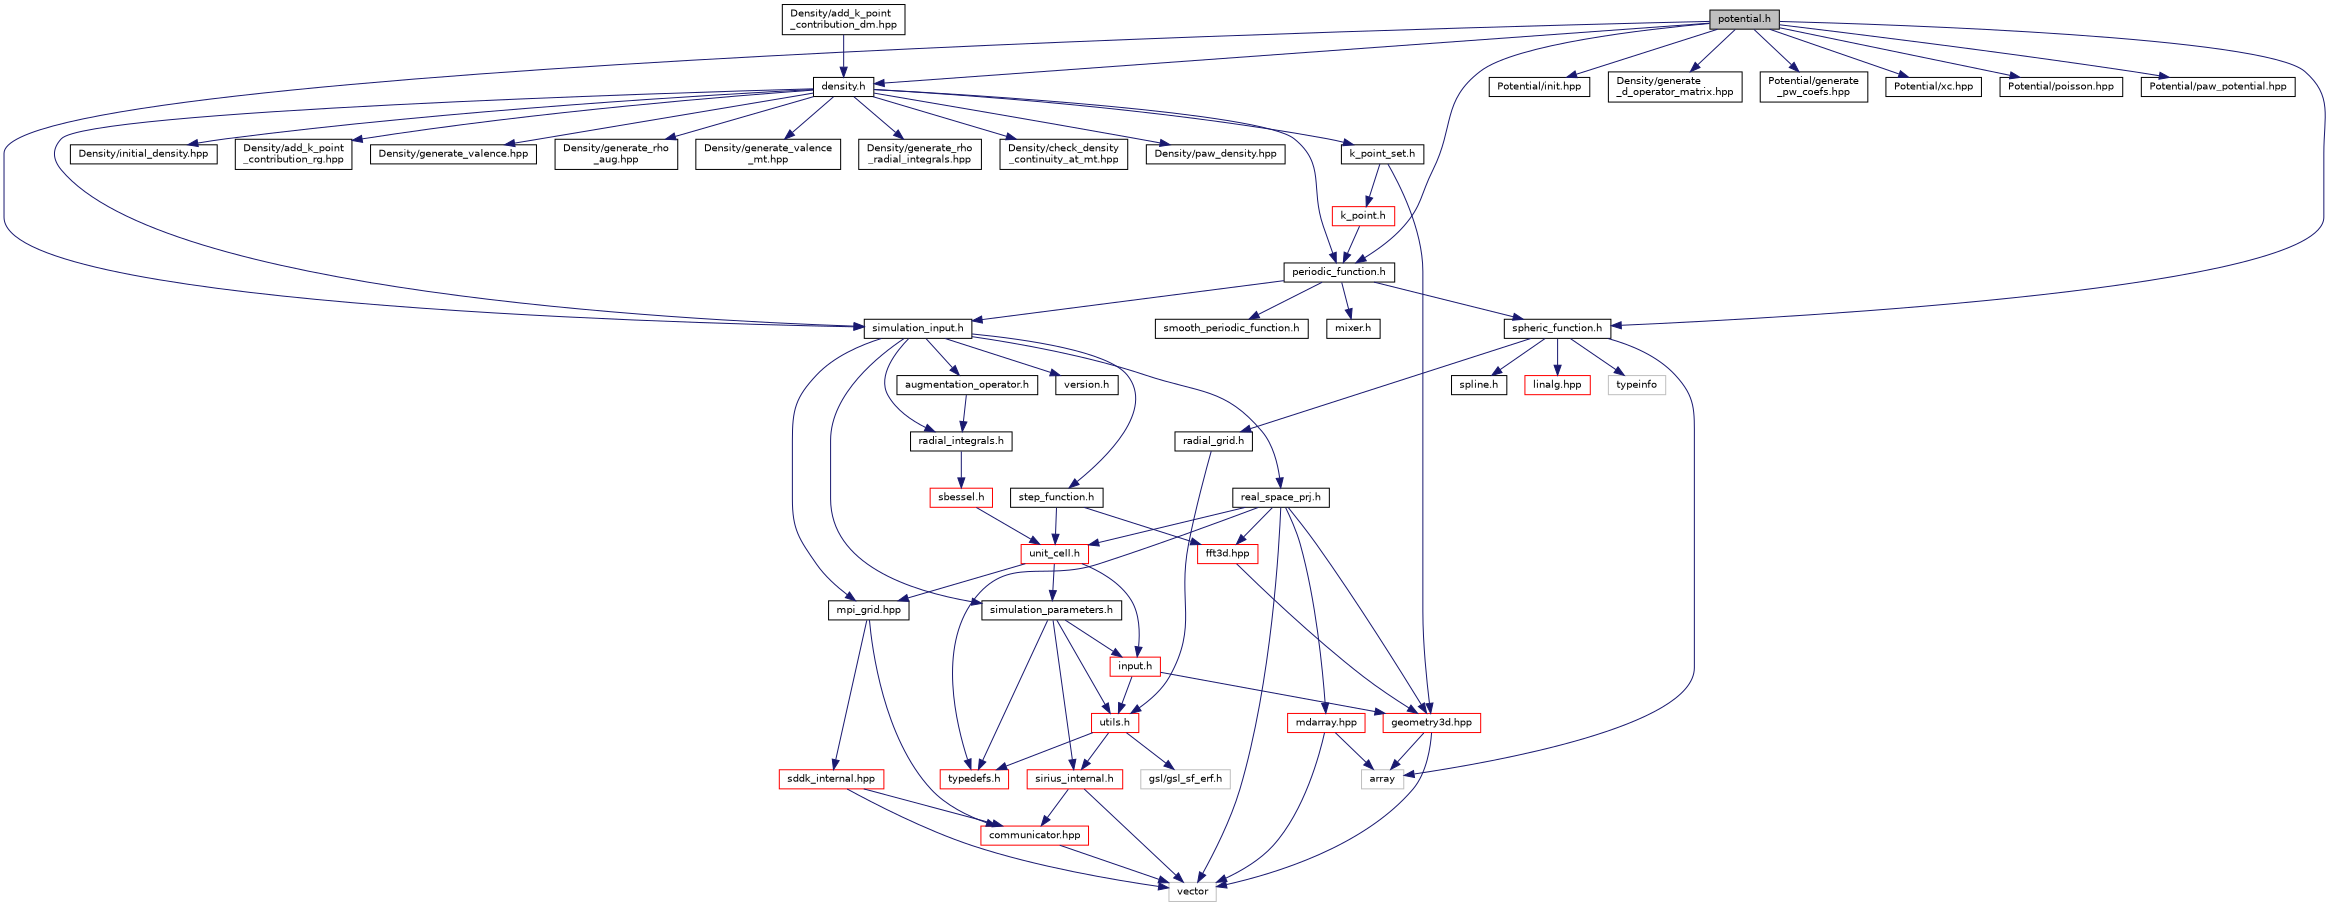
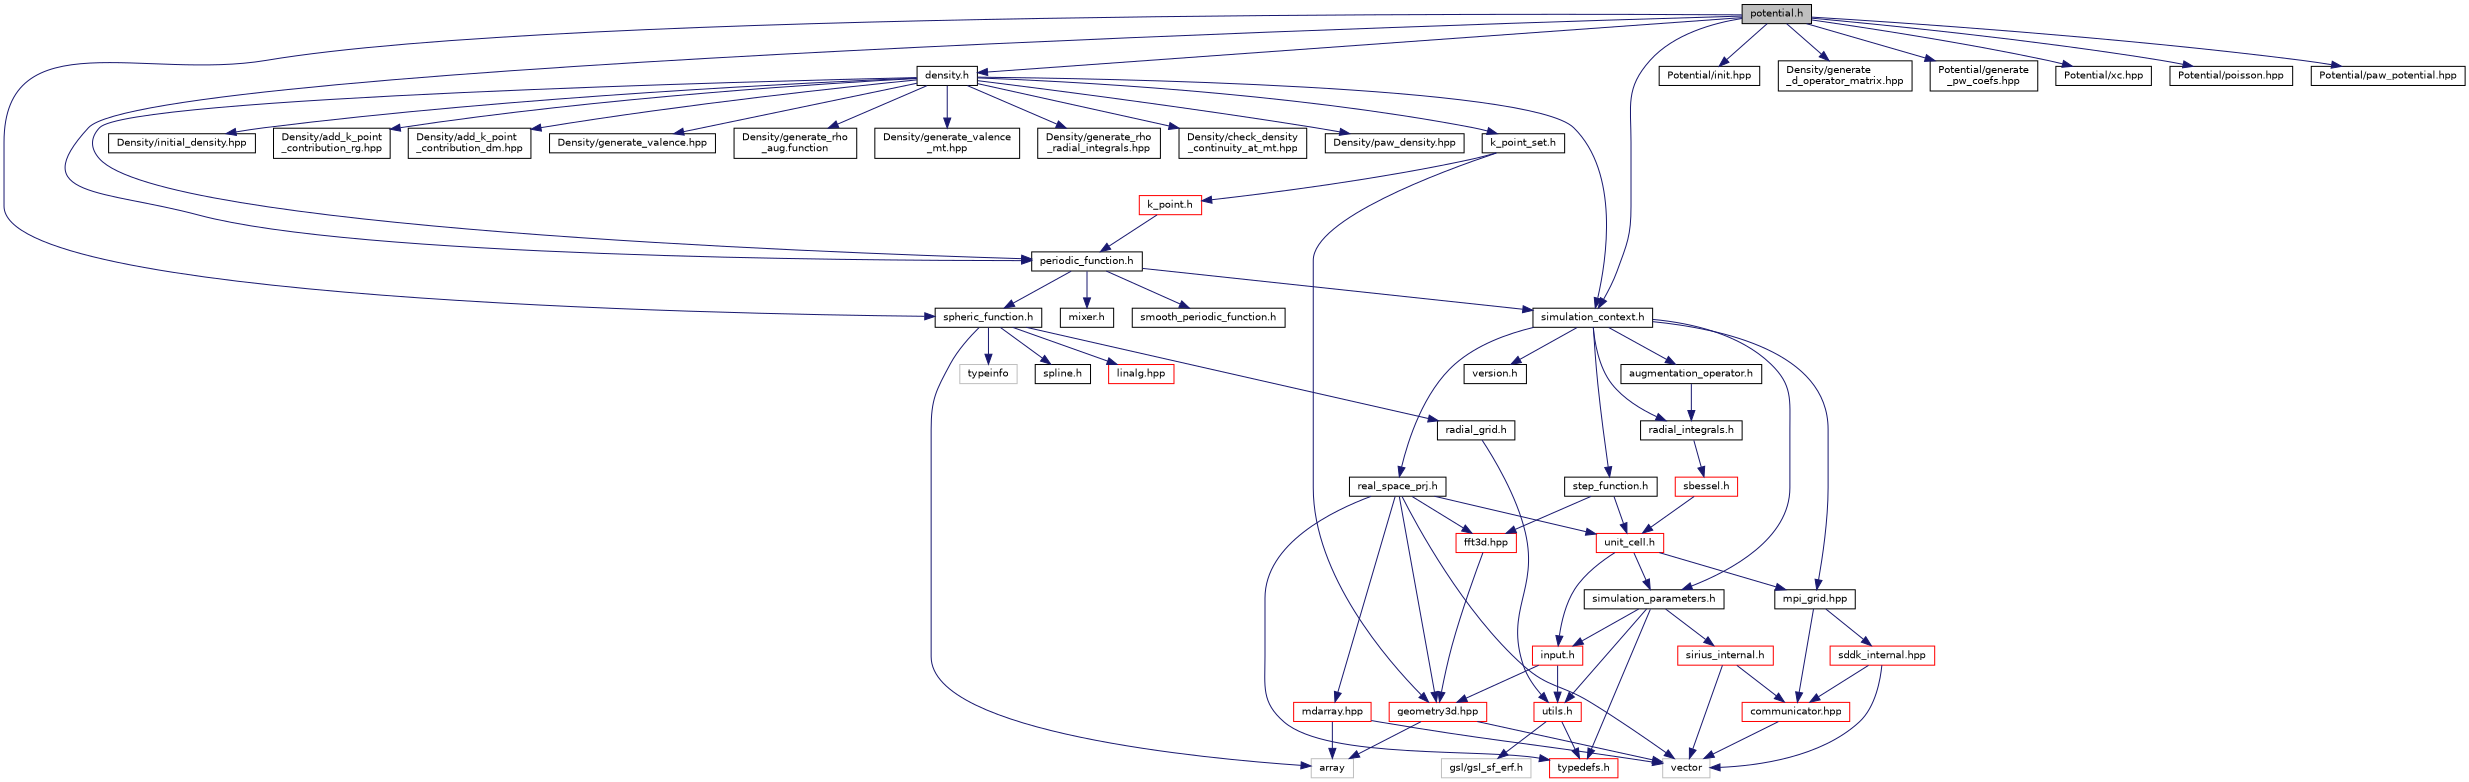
edge "Density/add_k_point _contribution_dm.hpp" -> "density.h": reversed
node "Density/generate_rho _aug.hpp": label "Density/generate_rho _aug.hpp" -> "Density/generate_rho _aug.function"
node "simulation_input.h": label "simulation_input.h" -> "simulation_context.h"
edge "utils.h" -> "sirius_internal.h": removed
